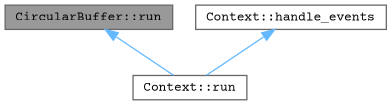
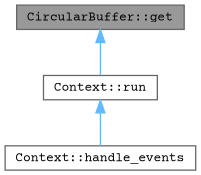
node "CircularBuffer::run": label "CircularBuffer::run" -> "CircularBuffer::get"
edge "Context::run" -> "Context::handle_events": reversed
